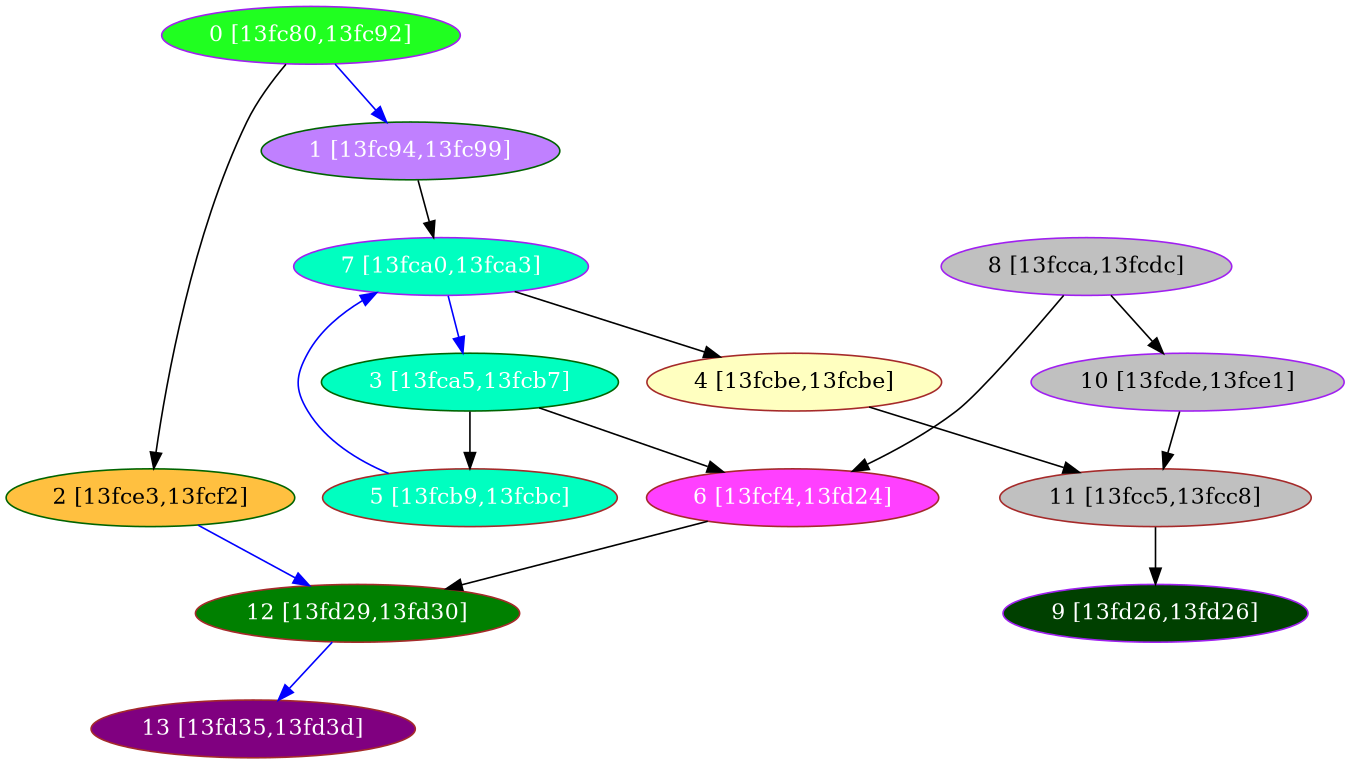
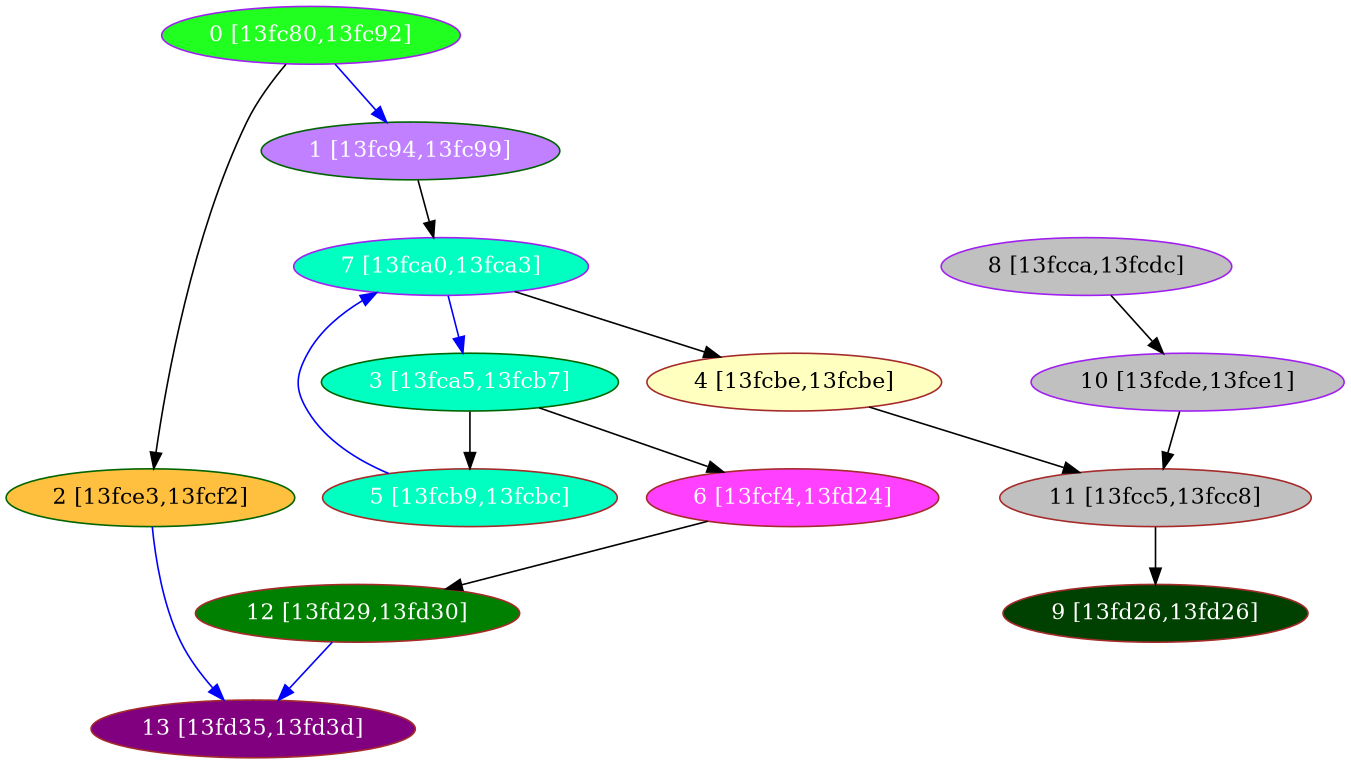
edge "8 [13fcca,13fcdc]" -> "6 [13fcf4,13fd24]": removed
edge "2 [13fce3,13fcf2]" -> "12 [13fd29,13fd30]": now "2 [13fce3,13fcf2]" -> "13 [13fd35,13fd3d]"
node "9 [13fd26,13fd26]": color purple -> brown
